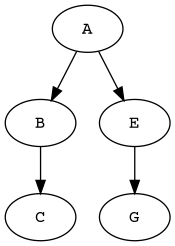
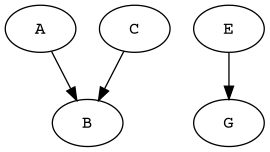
edge "A" -> "E": removed
edge "B" -> "C": reversed
